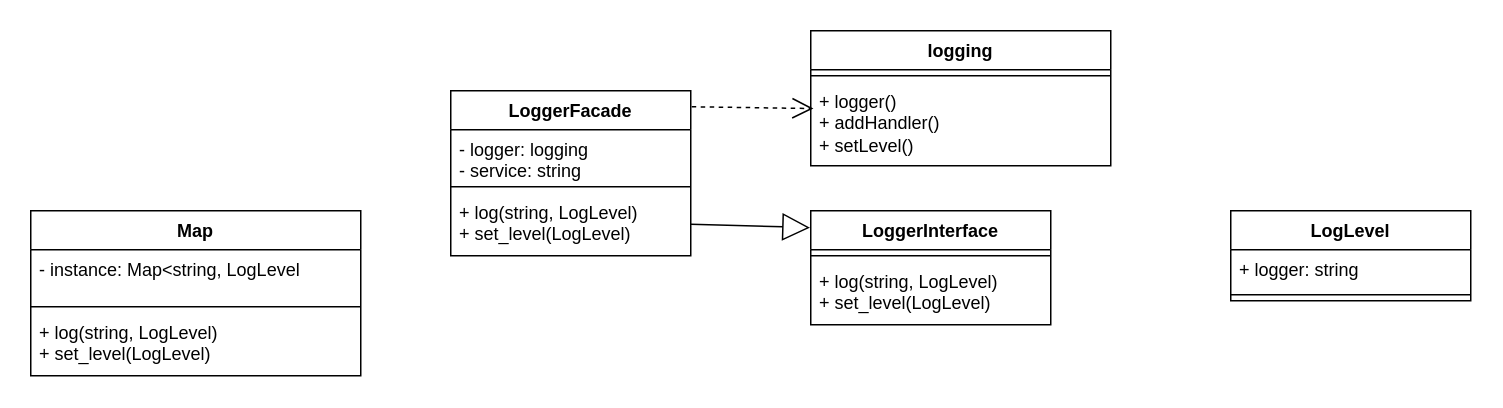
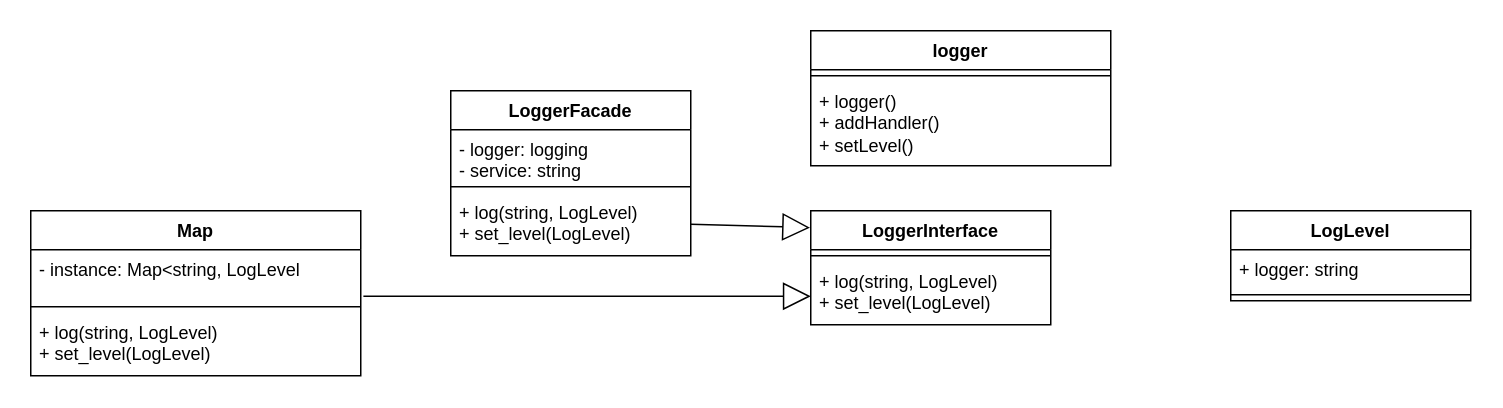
node "logging": label "logging" -> "logger"
edge "LoggerFacade" -> "+ logger() + addHandler() + setLevel()": removed
edge "- instance: Map<string, LogLevel" -> "LoggerInterface": added
